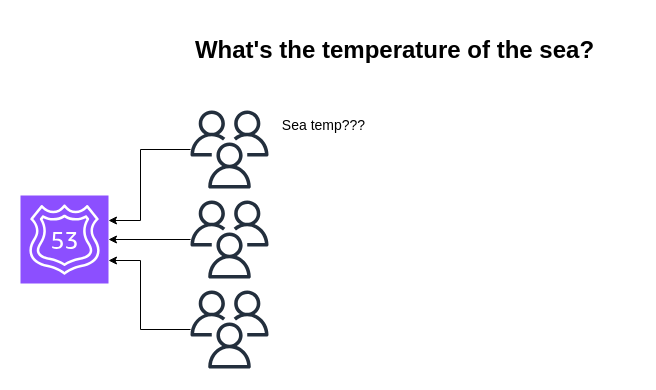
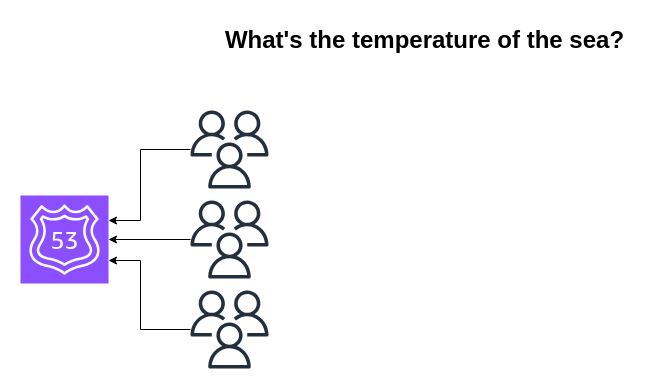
node "What's the temperature of the sea?": moved (395, 51) -> (425, 41)
node "Sea temp???": removed
